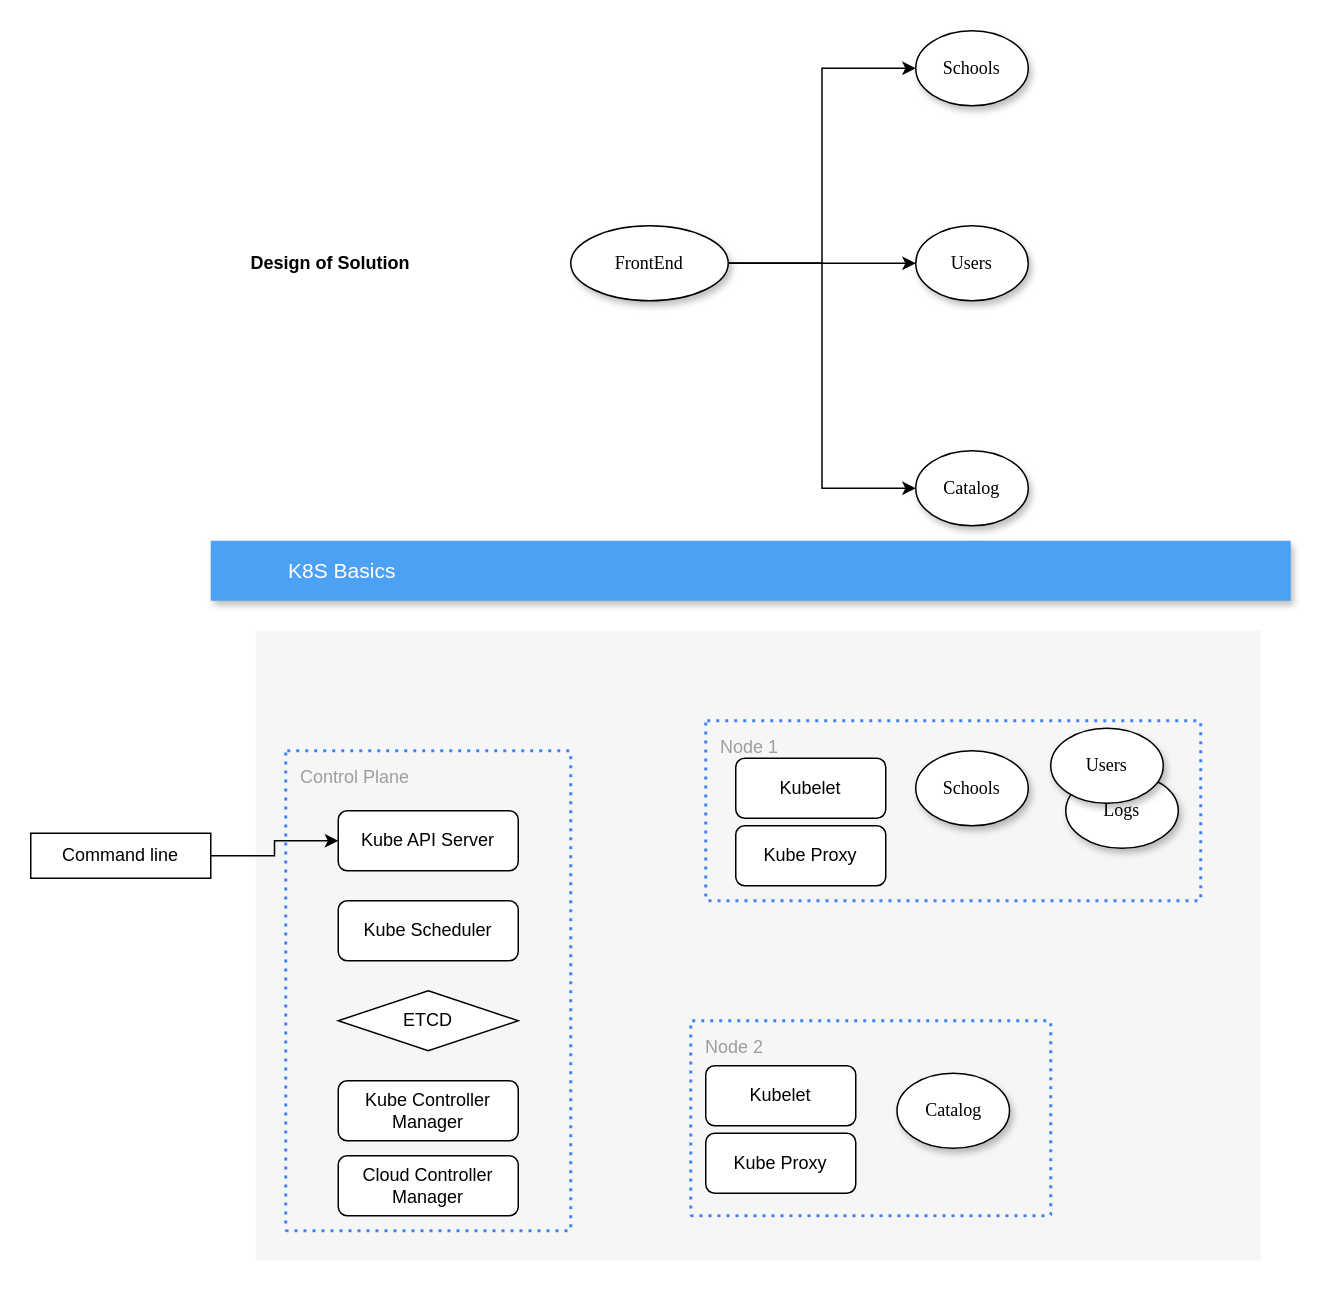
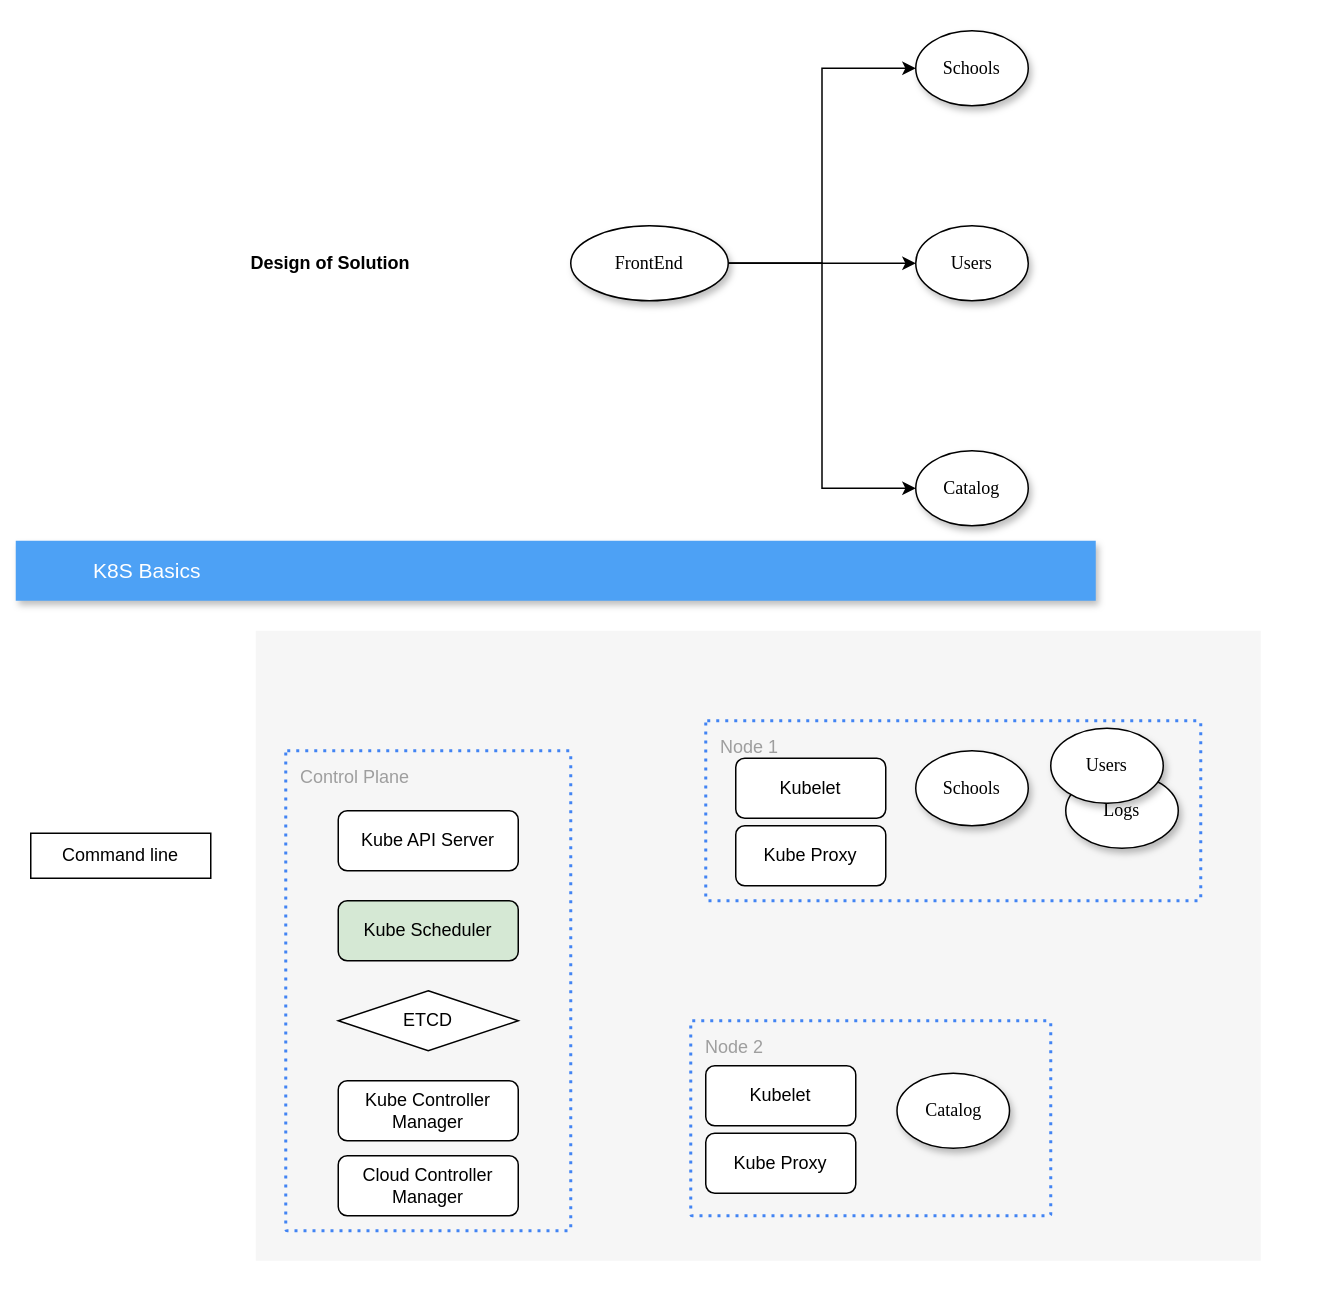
node "K8S Basics": moved (751, 571) -> (556, 571)
edge "Command line" -> "Kube API Server": removed
node "Kube Scheduler": fillcolor #ffffff -> #d5e8d4
